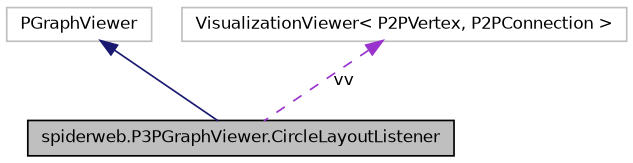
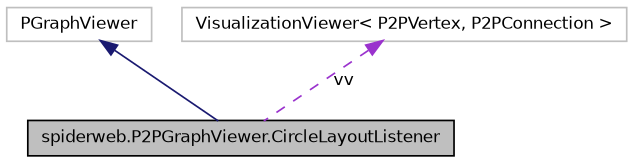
node "spiderweb.P3PGraphViewer.CircleLayoutListener": label "spiderweb.P3PGraphViewer.CircleLayoutListener" -> "spiderweb.P2PGraphViewer.CircleLayoutListener"
